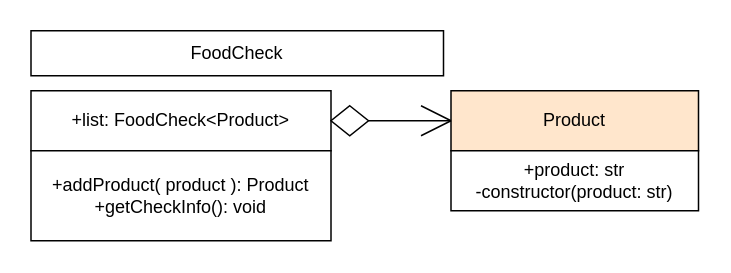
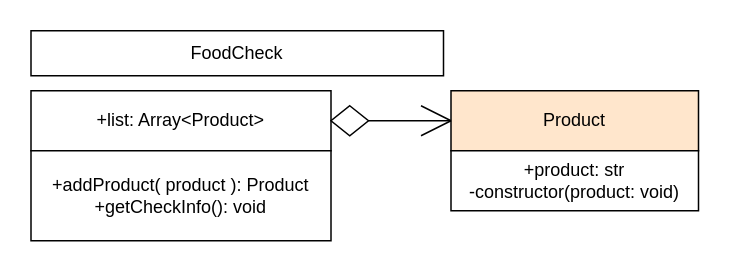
node "+list: FoodCheck<Product>": label "+list: FoodCheck<Product>" -> "+list: Array<Product>"
node "+product: str -constructor(product: str)": label "+product: str -constructor(product: str)" -> "+product: str -constructor(product: void)"
